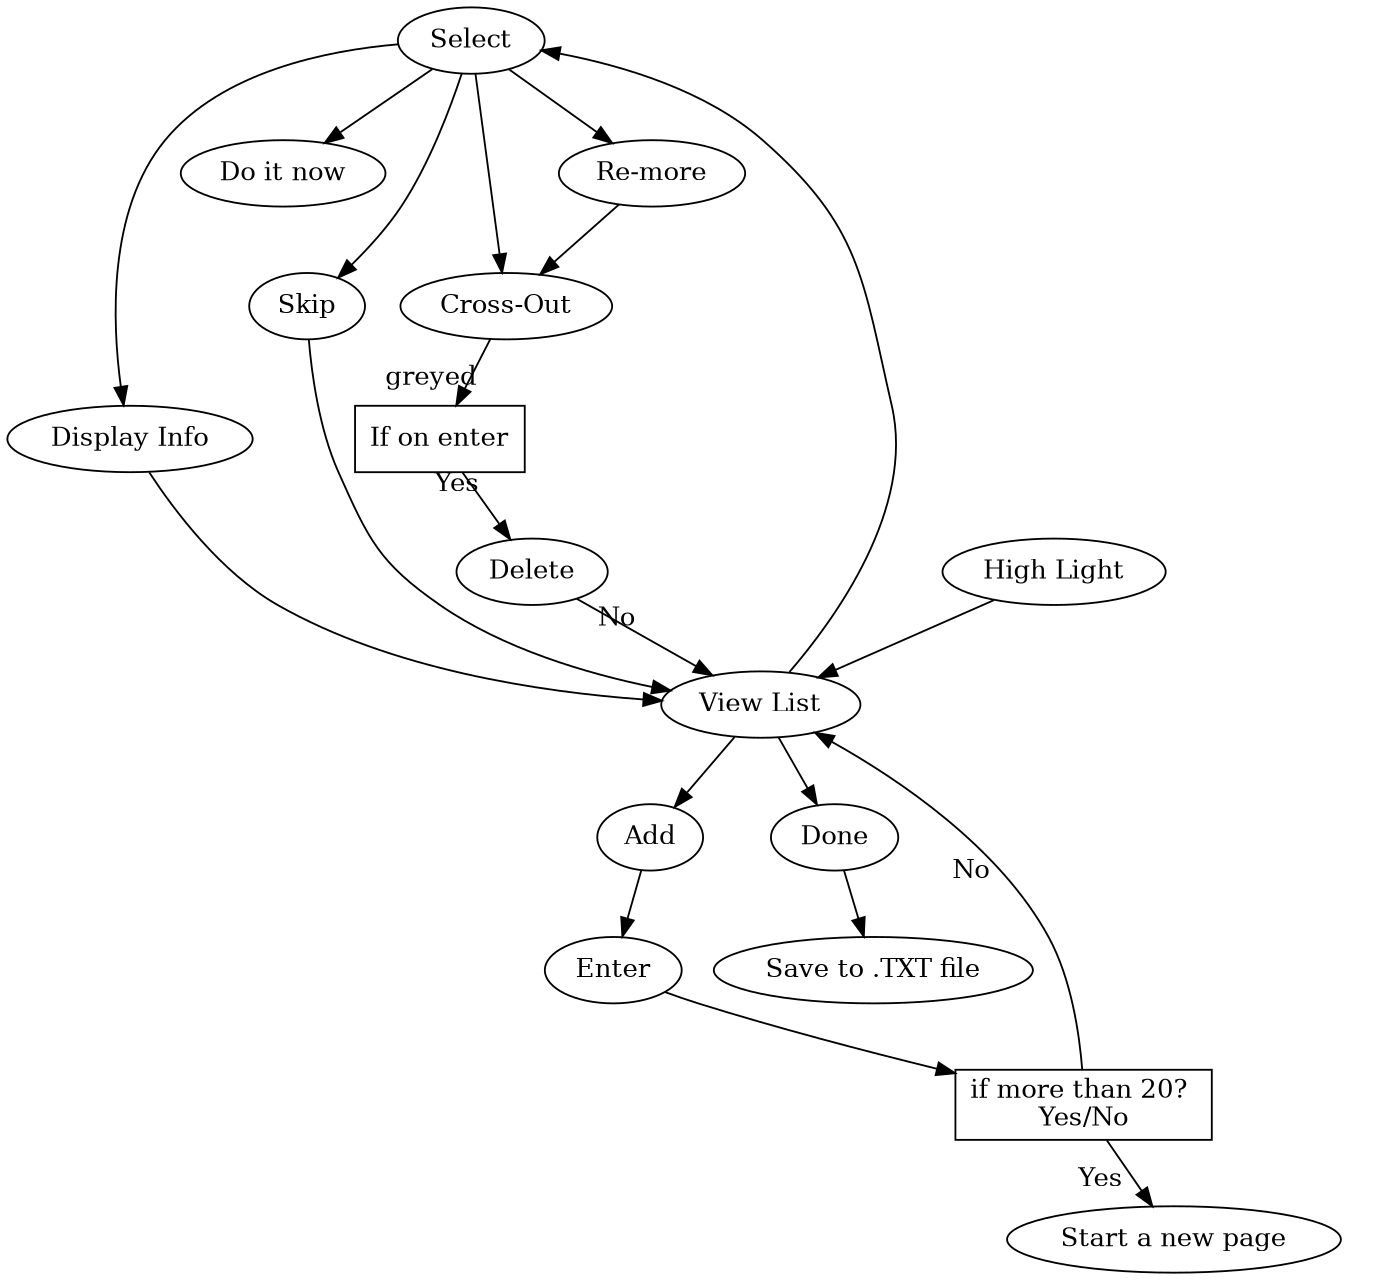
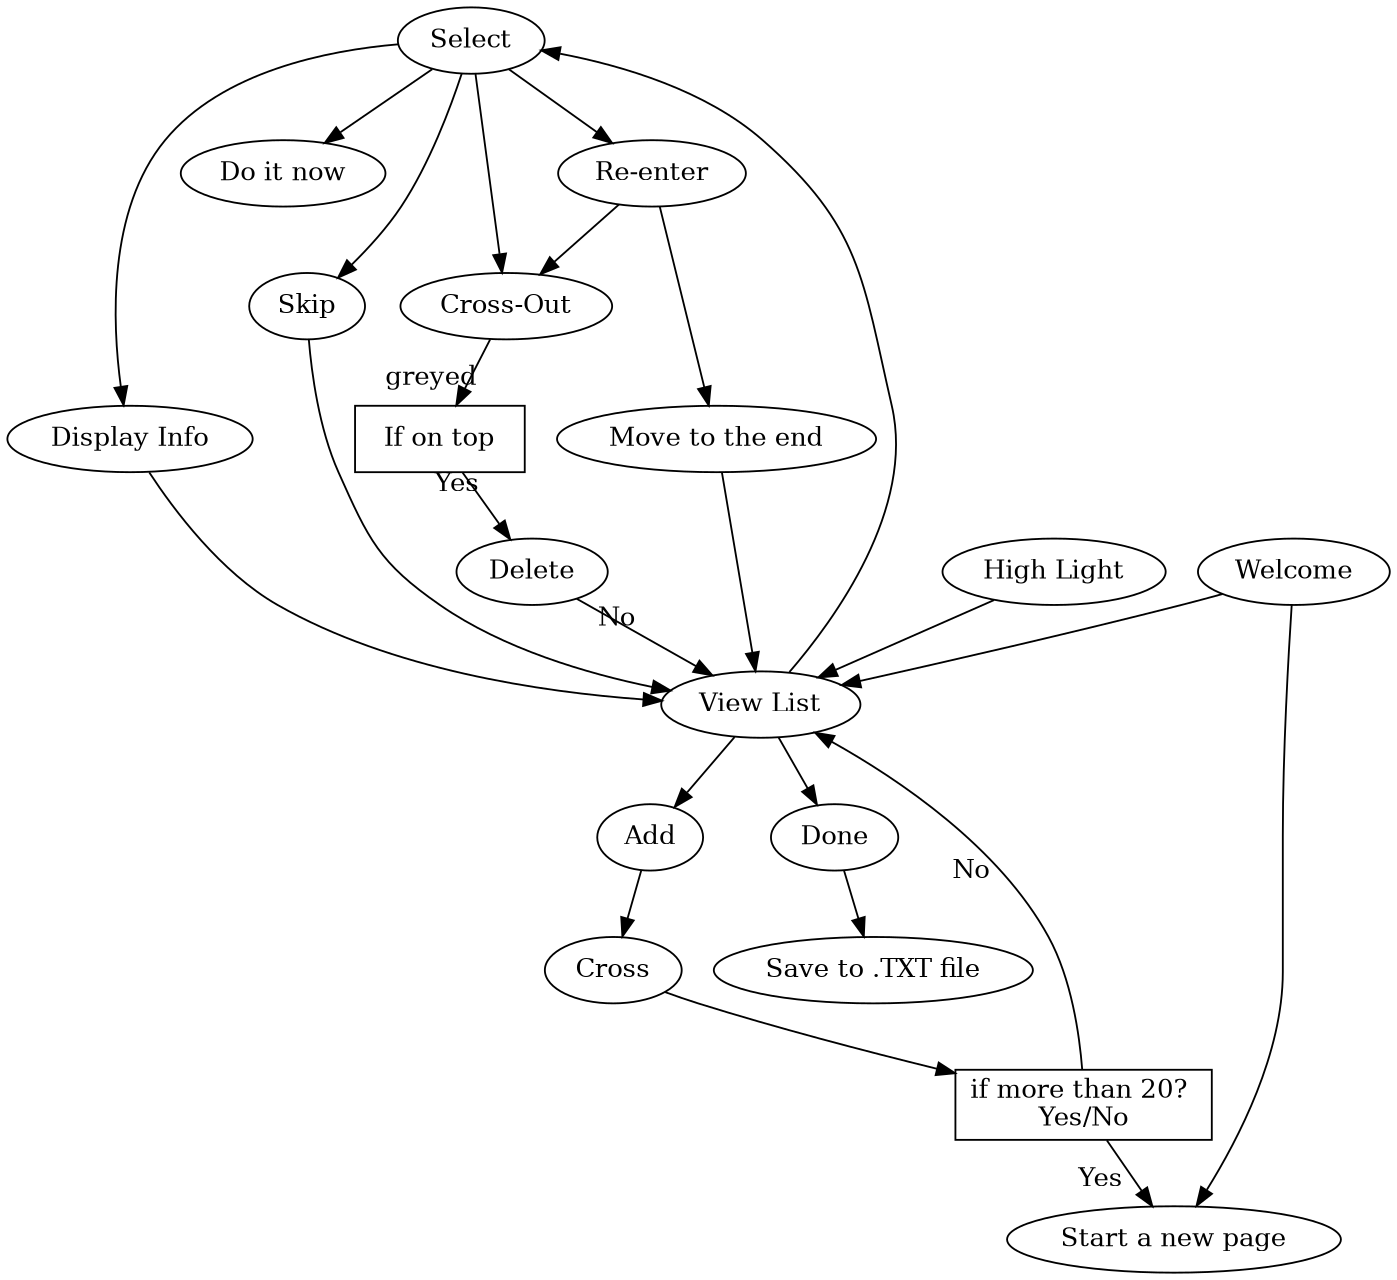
node "Re-more": label "Re-more" -> "Re-enter"
node "If on enter": label "If on enter" -> "If on top"
node "Move to the end": added
node "Welcome": added
node "Enter": label "Enter" -> "Cross"
